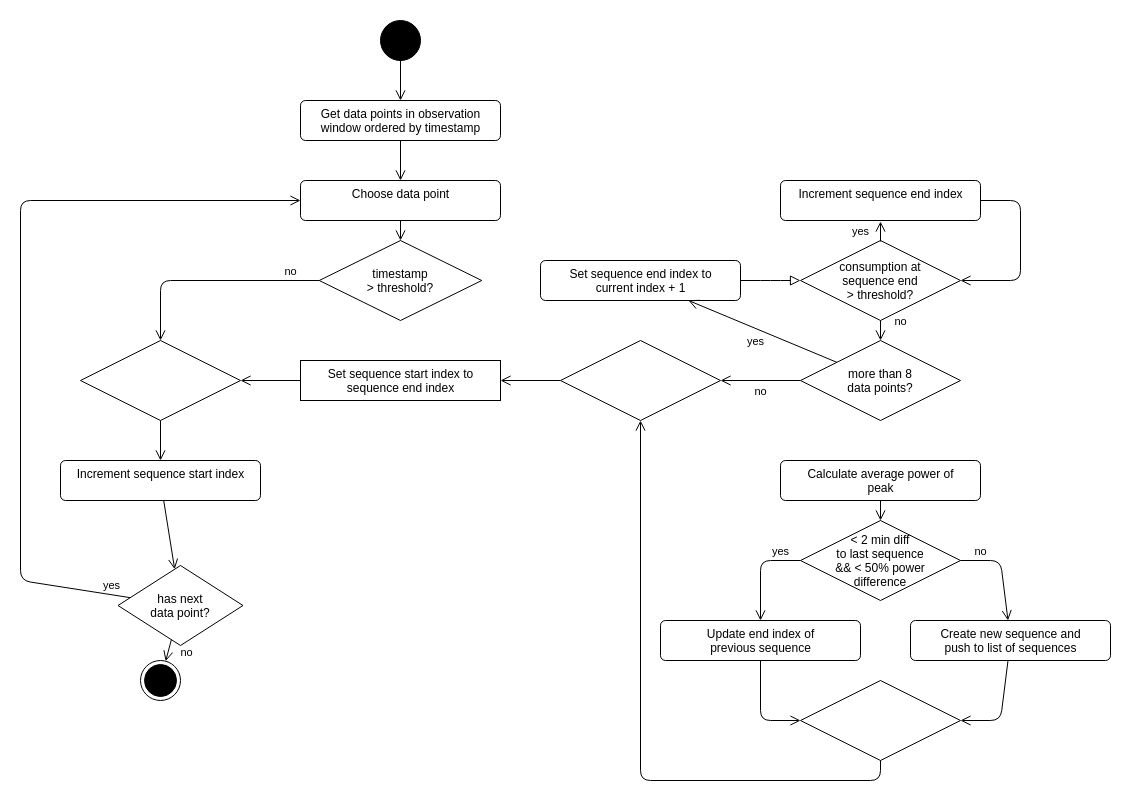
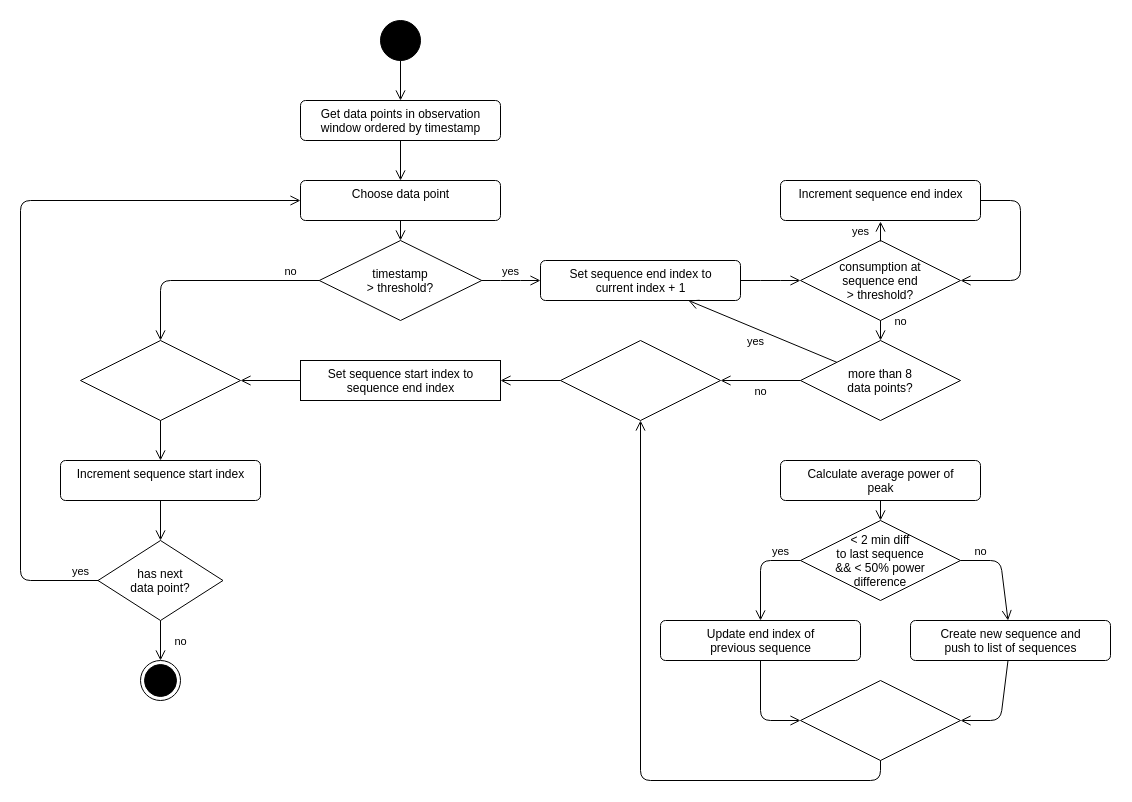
edge "timestamp > threshold?" -> "Set sequence end index to current index + 1": added, label "yes"
edge "Set sequence end index to current index + 1" -> "consumption at sequence end > threshold?": arrowhead block -> open
node "has next data point?": moved (181, 606) -> (161, 581)
